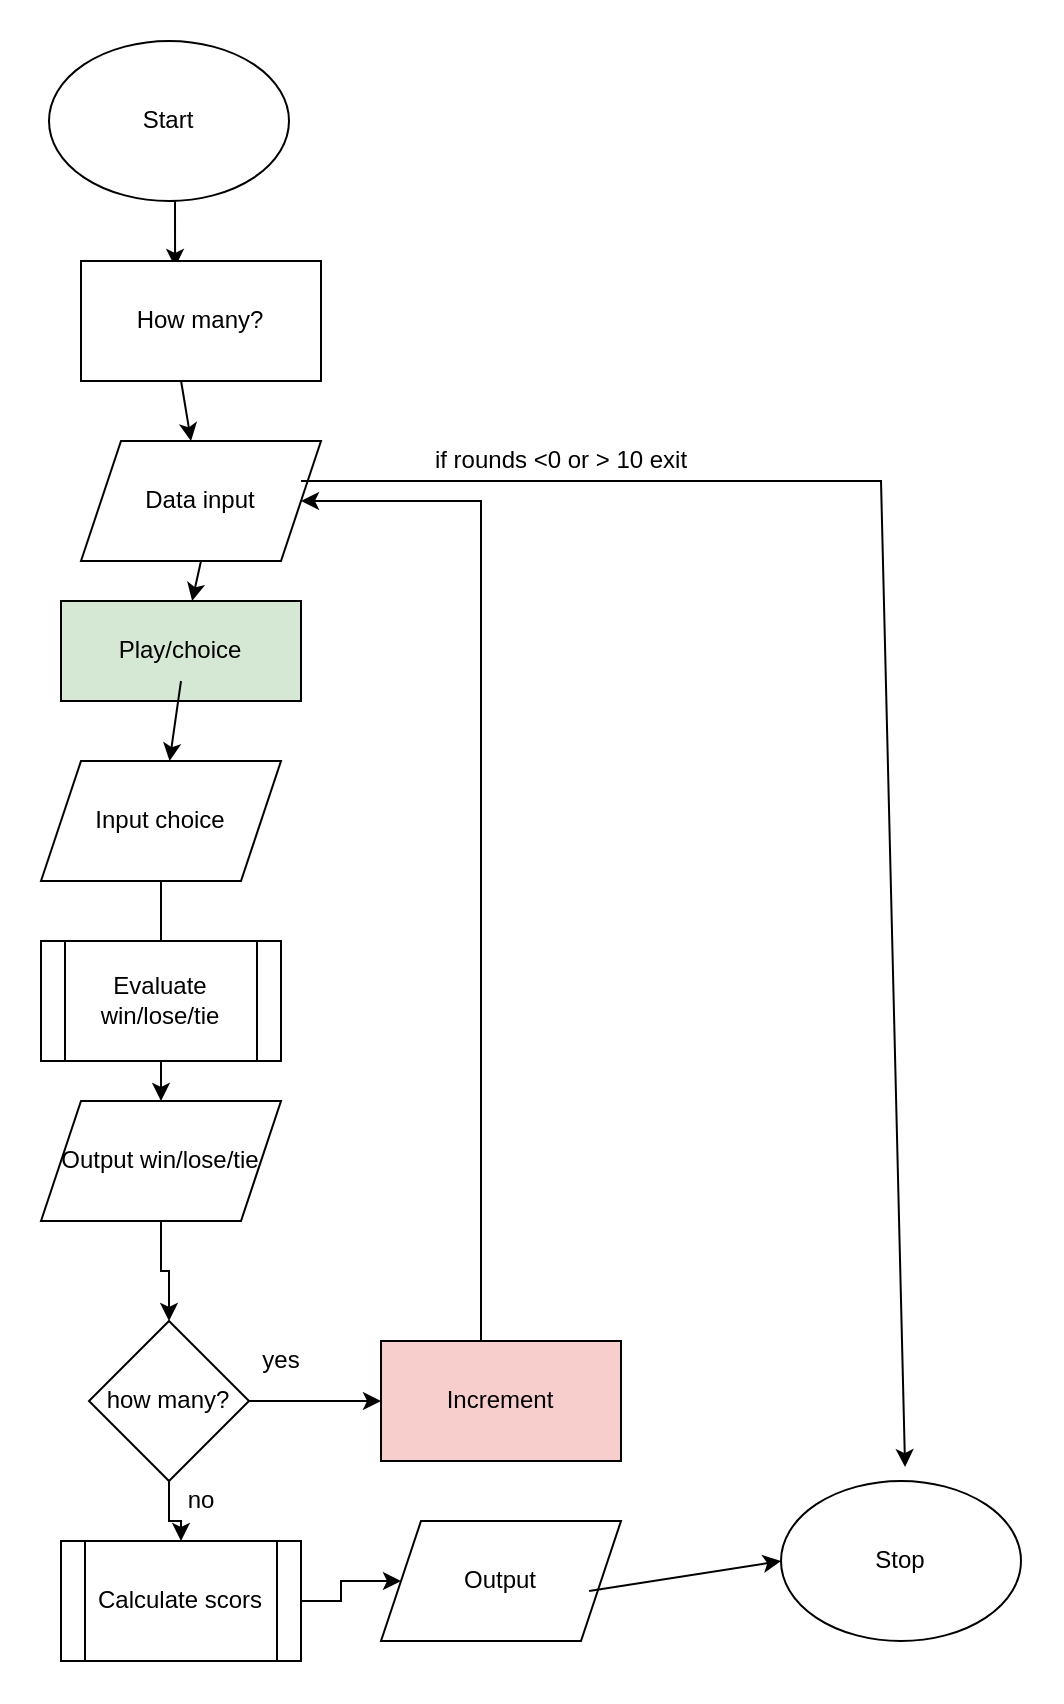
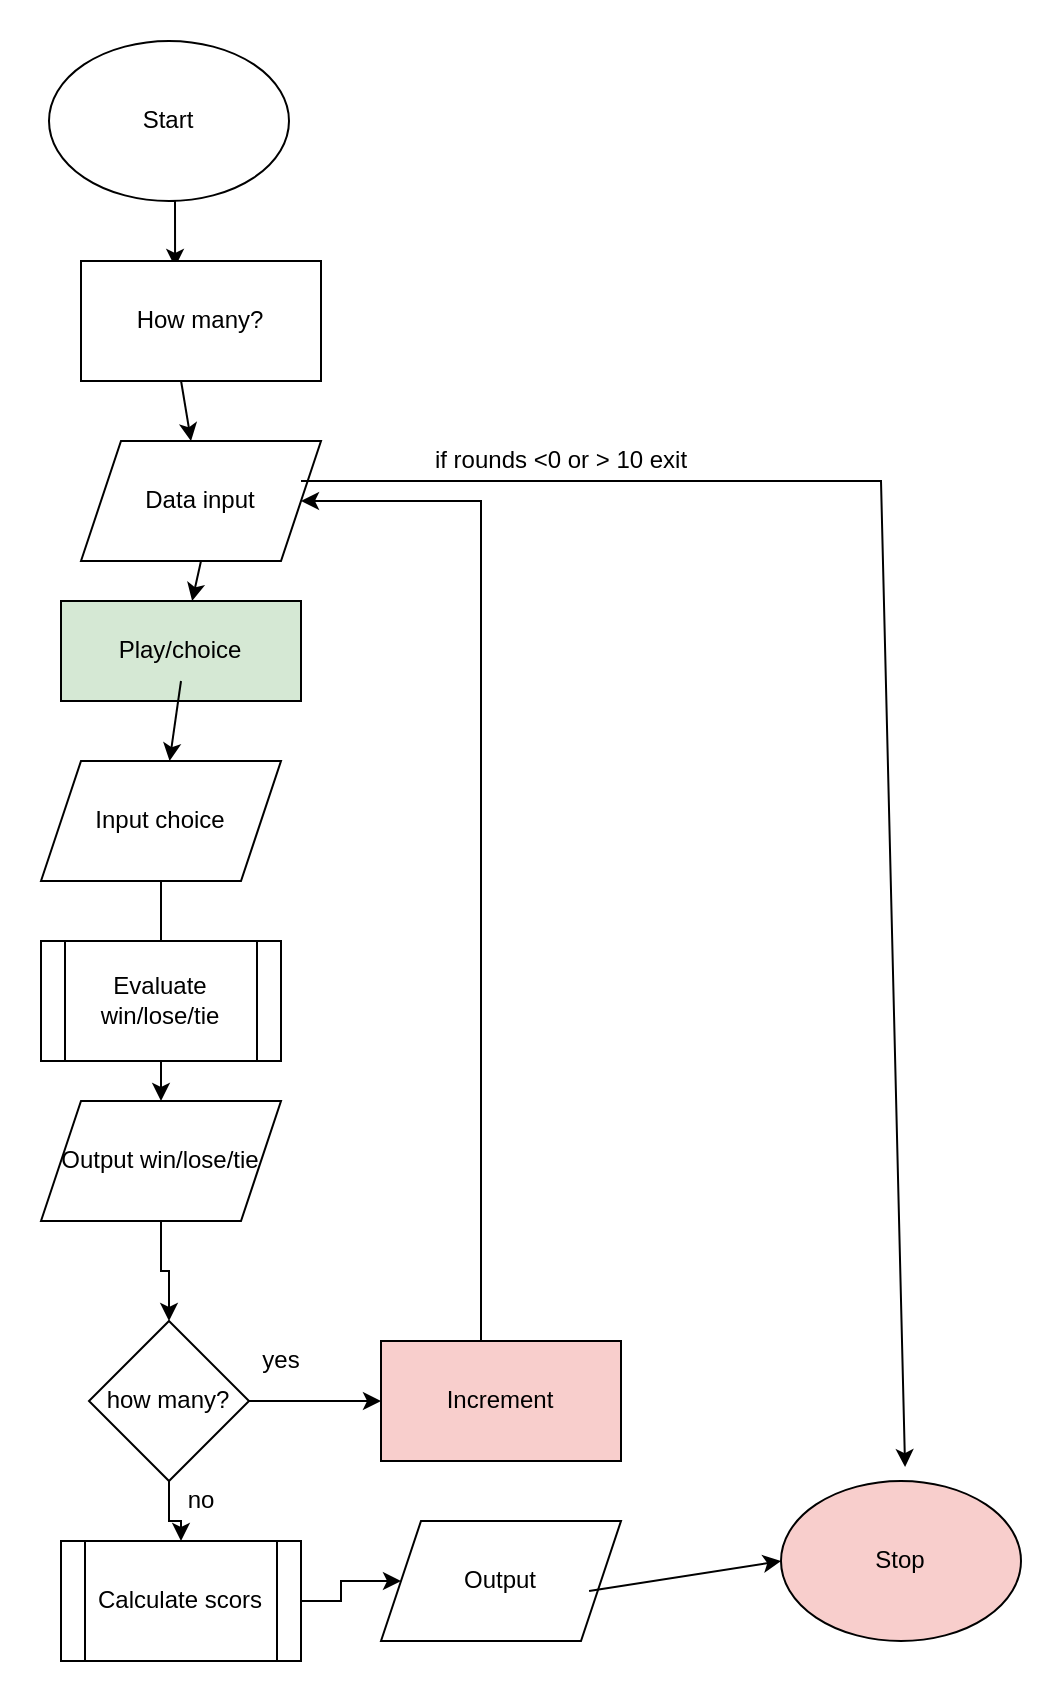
node "Stop": fillcolor #ffffff -> #f8cecc
